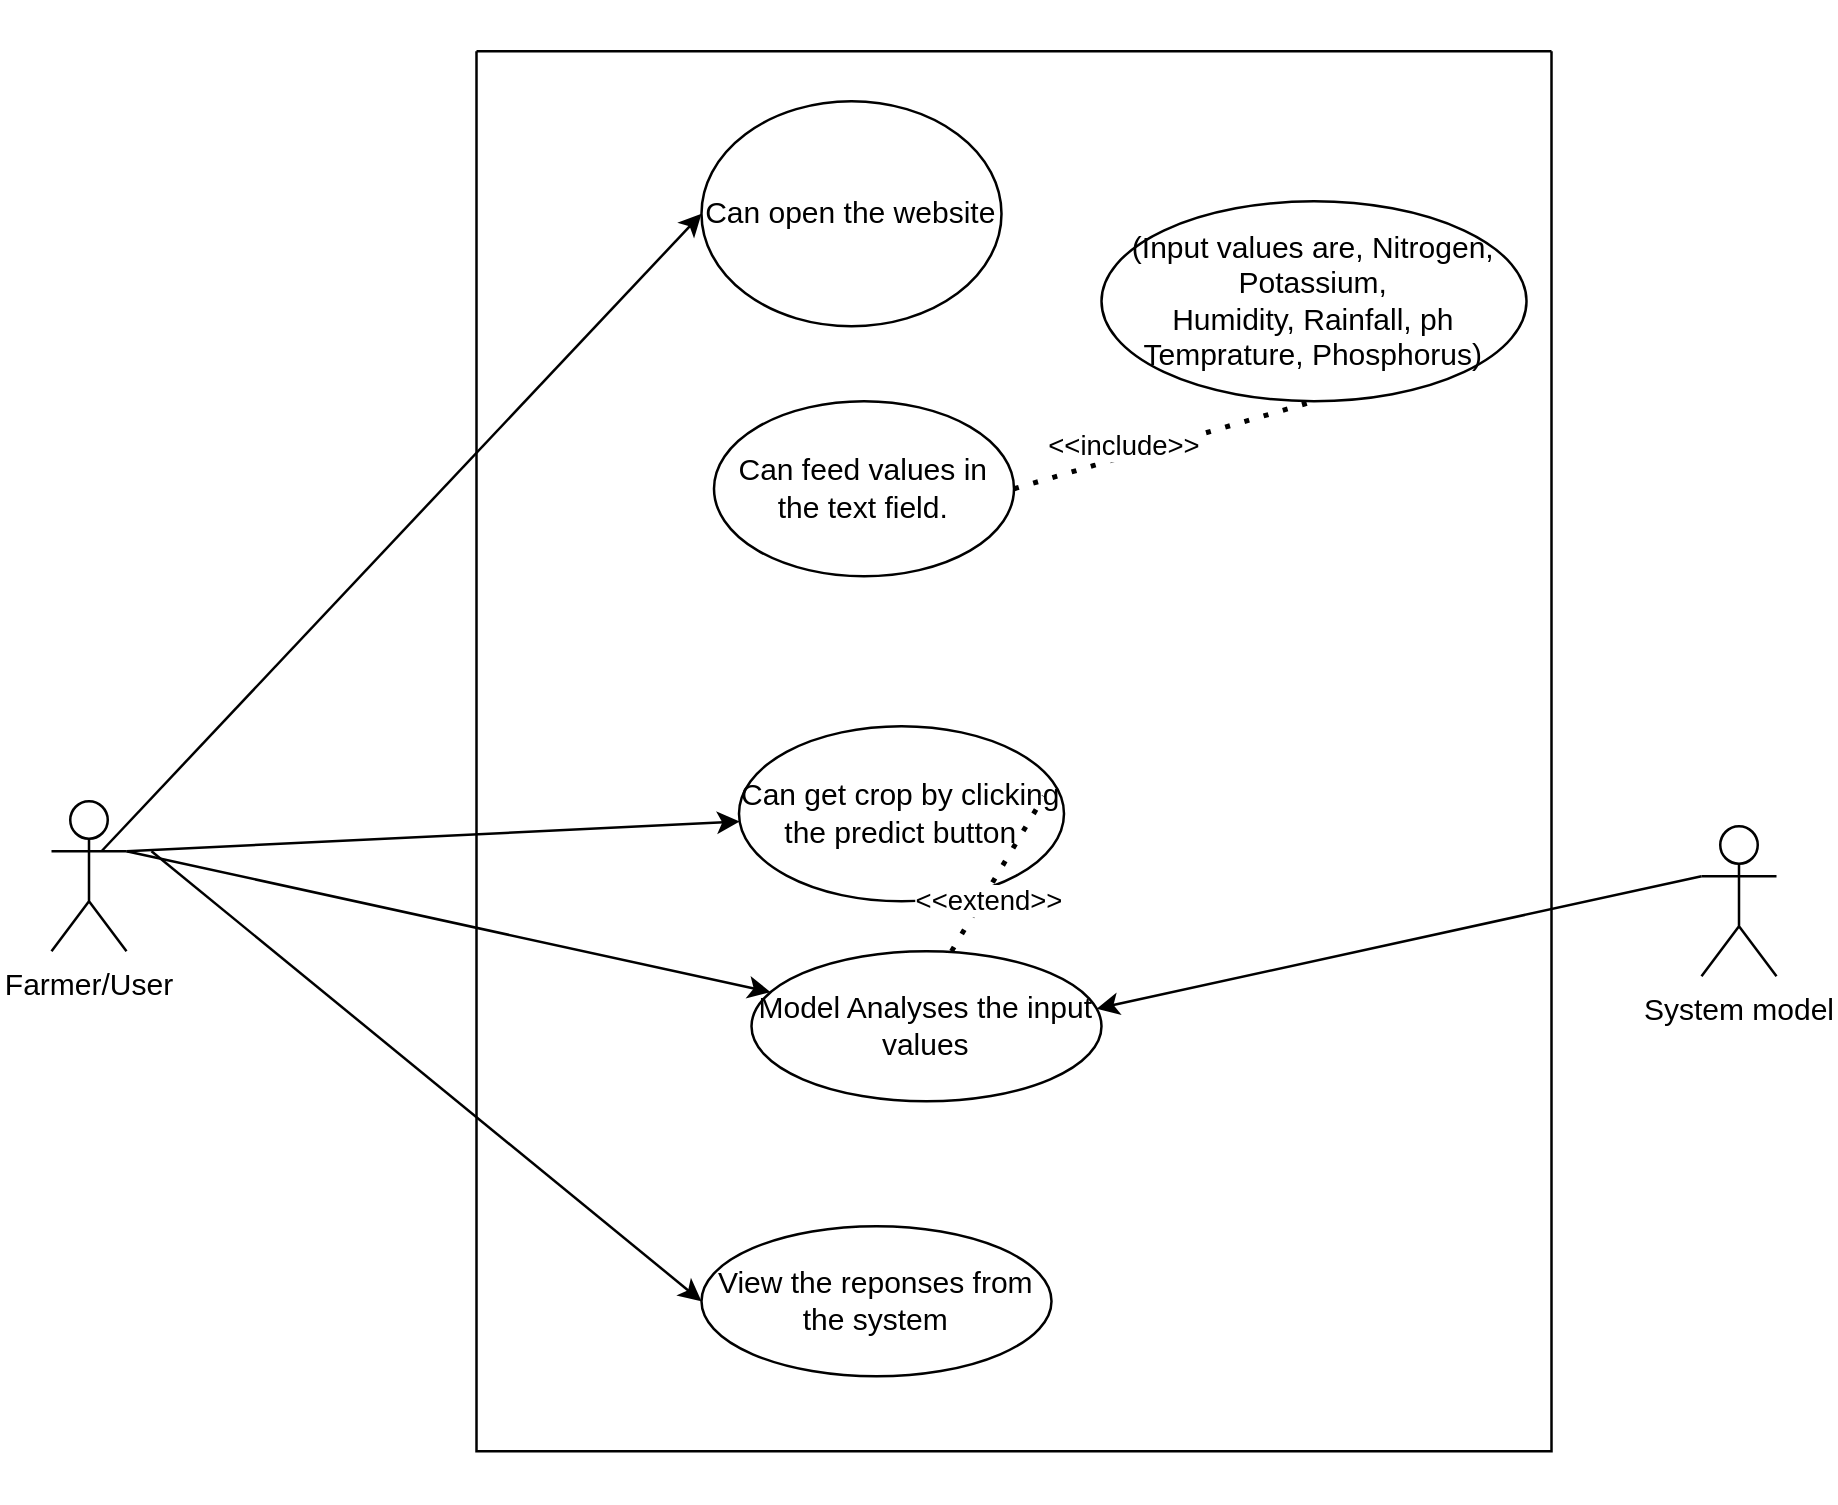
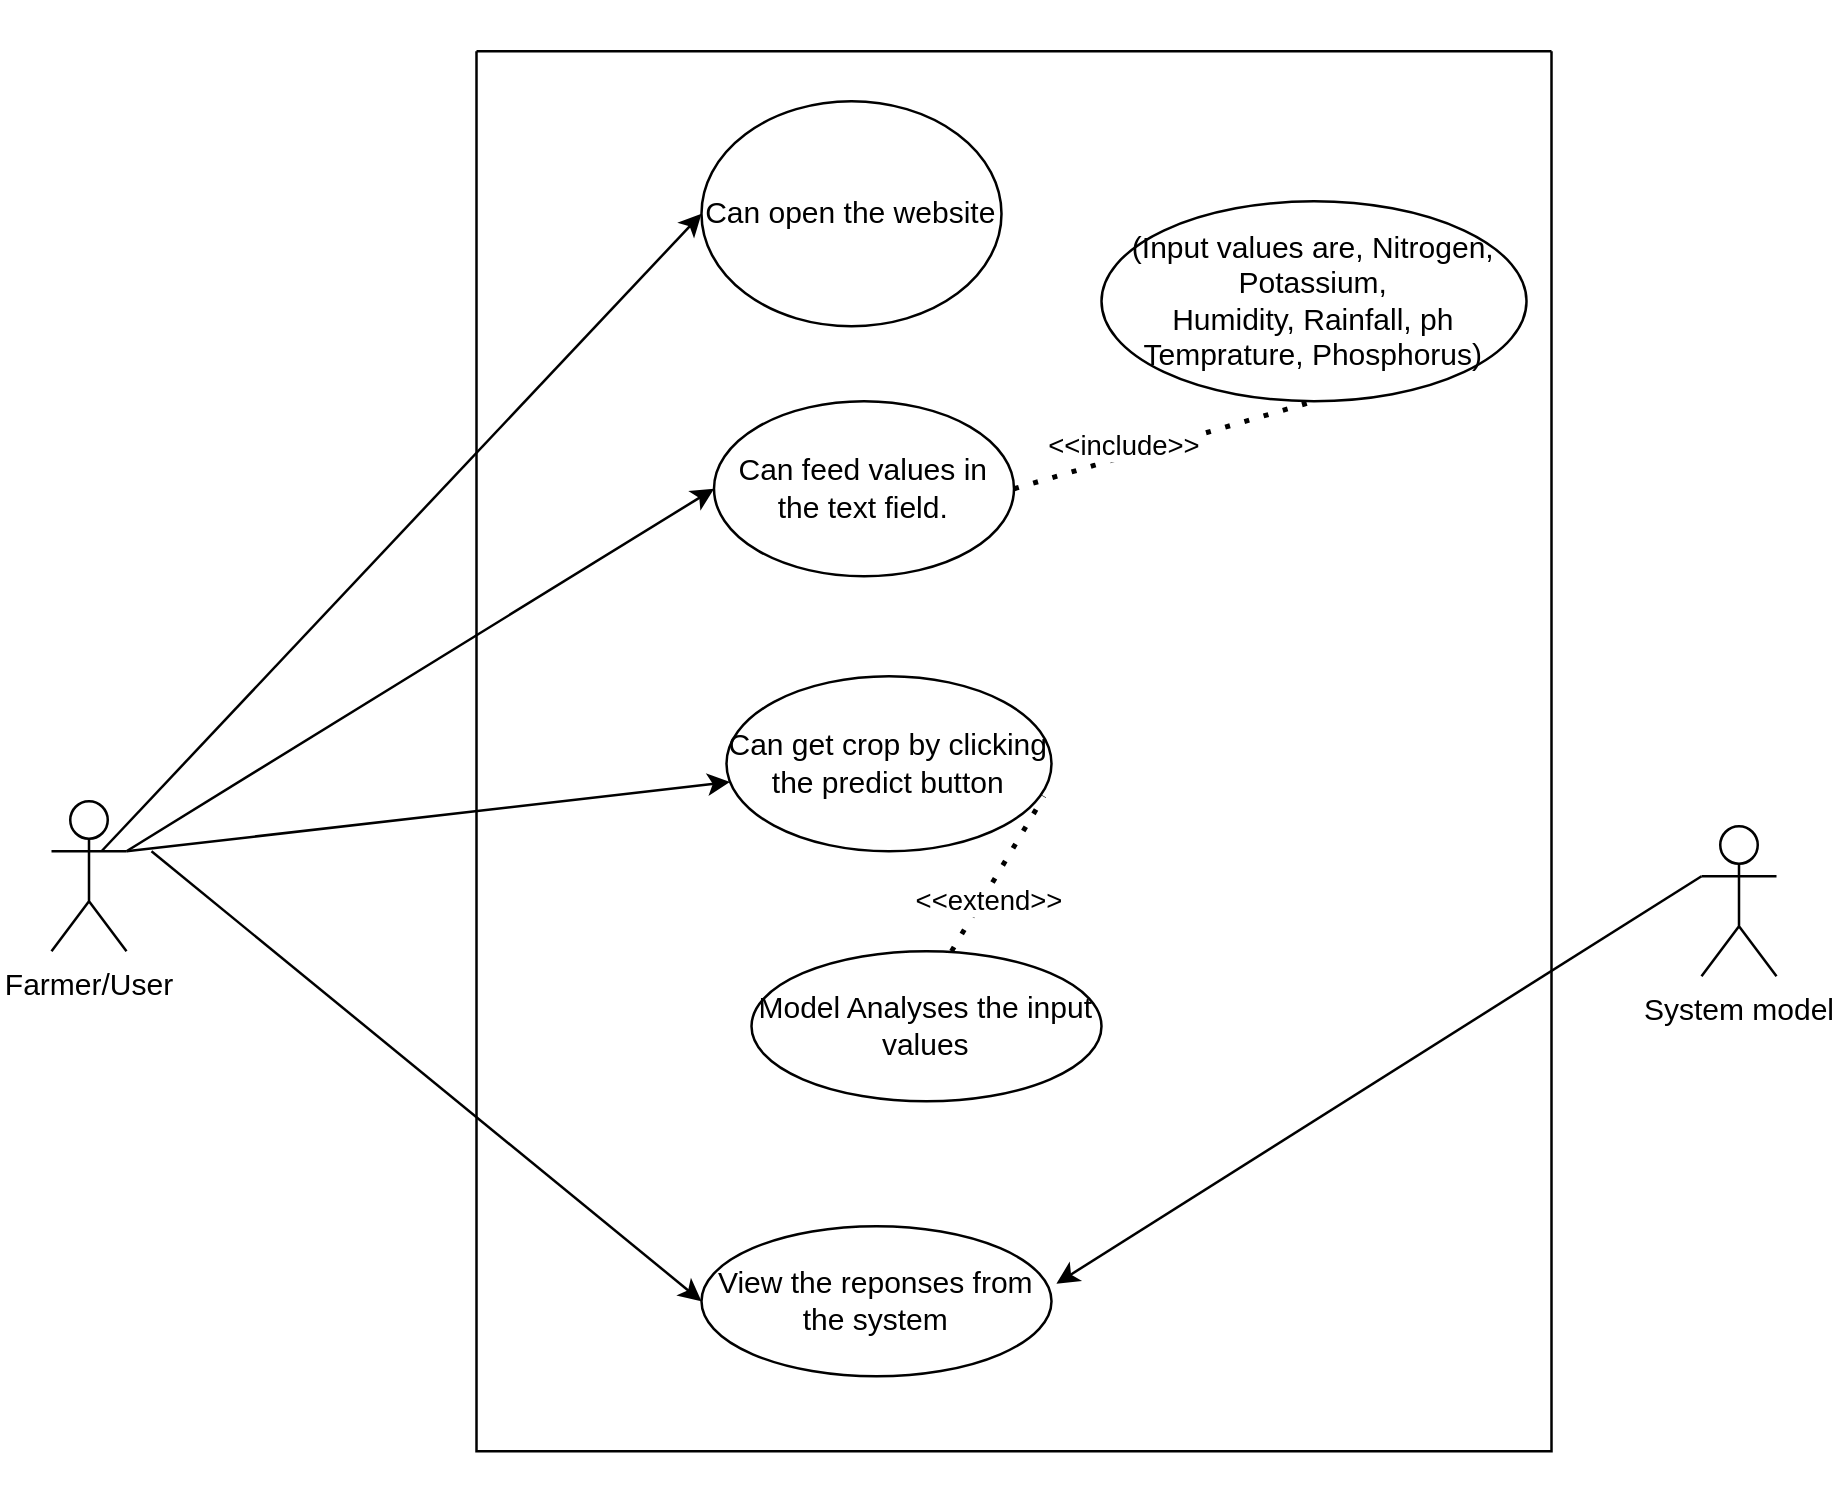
node "Can get crop by clicking the predict button": moved (901, 814) -> (889, 764)
edge "Farmer/User" -> "Model Analyses the input values": now "Farmer/User" -> "Can feed values in the text field."
edge "System model" -> "Model Analyses the input values": removed
edge "System model" -> "View the reponses from the system": added
